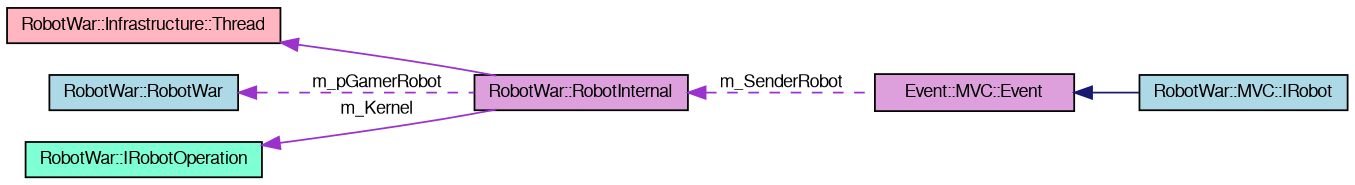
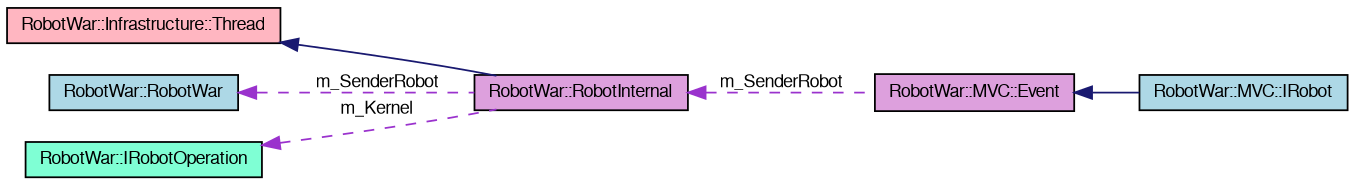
edge "RobotWar::RobotInternal" -> "RobotWar::Infrastructure::Thread": color darkorchid3 -> midnightblue
edge "RobotWar::RobotInternal" -> "RobotWar::RobotWar": label "m_pGamerRobot" -> "m_SenderRobot"
node "Event::MVC::Event": label "Event::MVC::Event" -> "RobotWar::MVC::Event"
edge "RobotWar::RobotInternal" -> "RobotWar::IRobotOperation": style solid -> dashed
